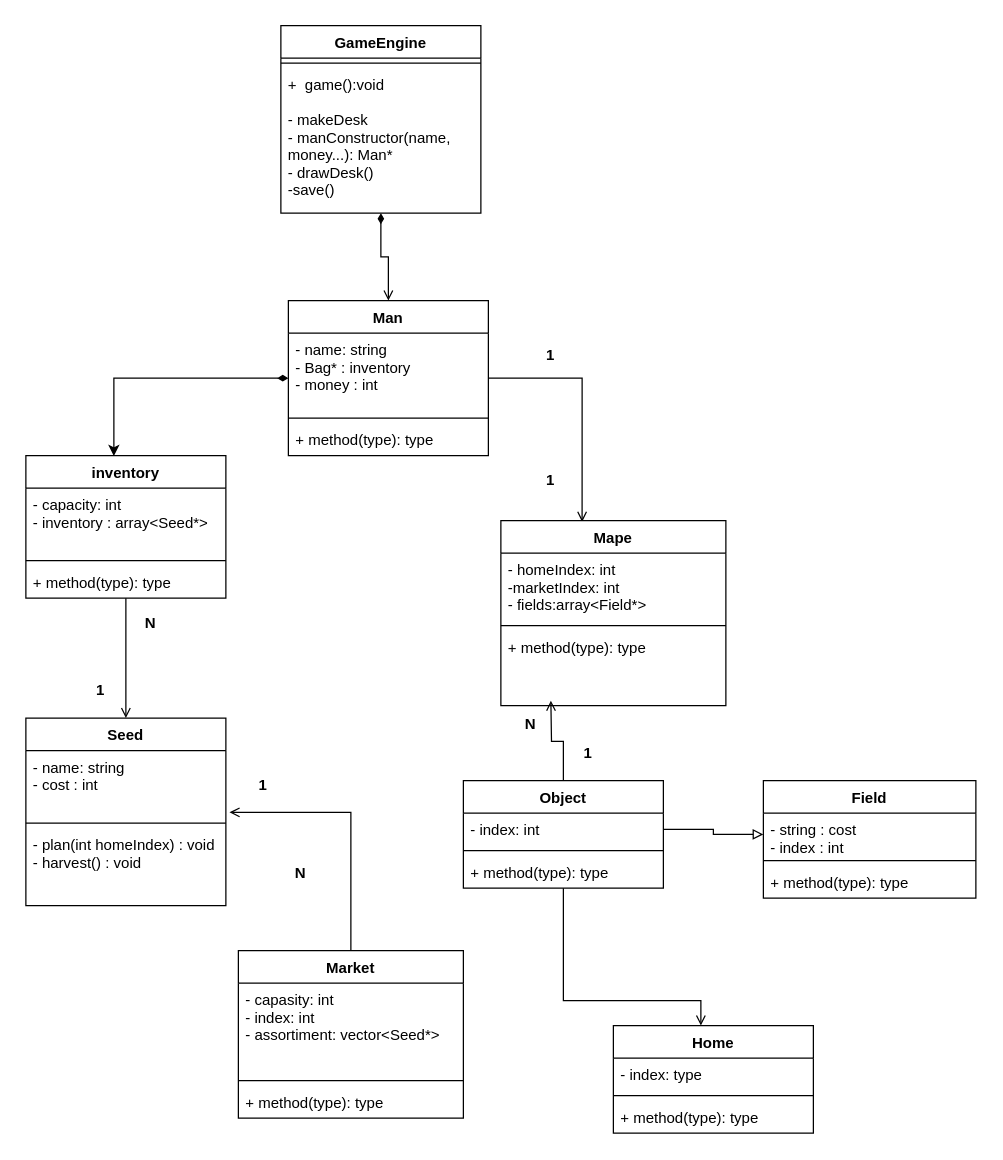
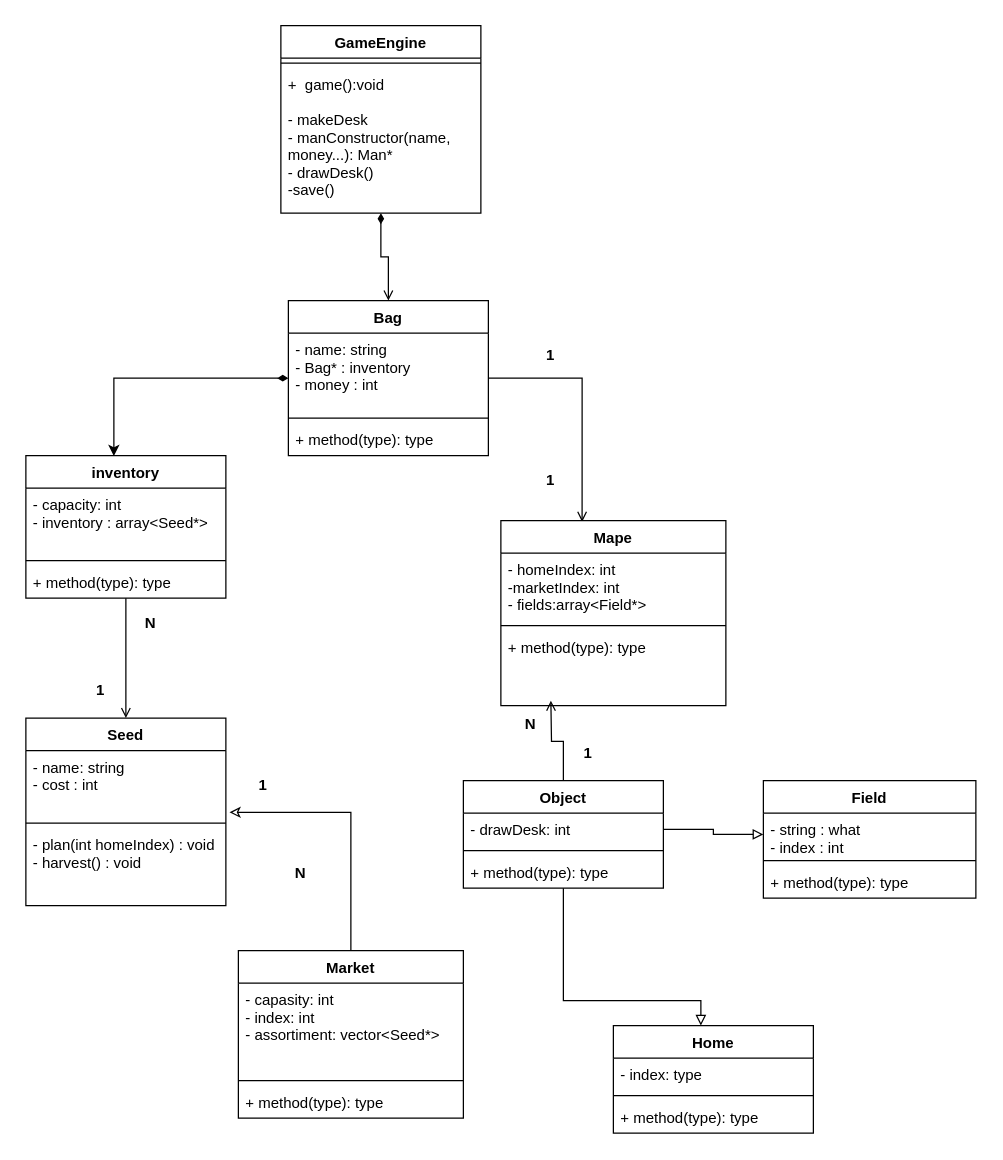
node "Man": label "Man" -> "Bag"
edge "Market" -> "- name: string - cost : int": arrowhead open -> classic
node "- index: int": label "- index: int" -> "- drawDesk: int"
node "- string : cost - index : int": label "- string : cost - index : int" -> "- string : what - index : int"
edge "Object" -> "Home": arrowhead open -> block
